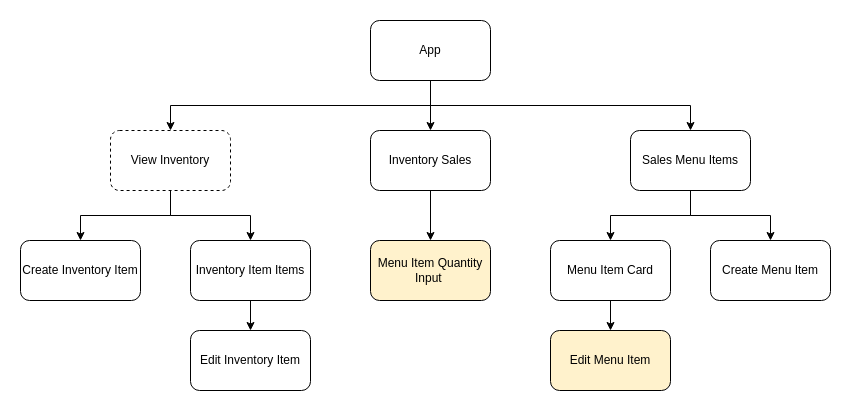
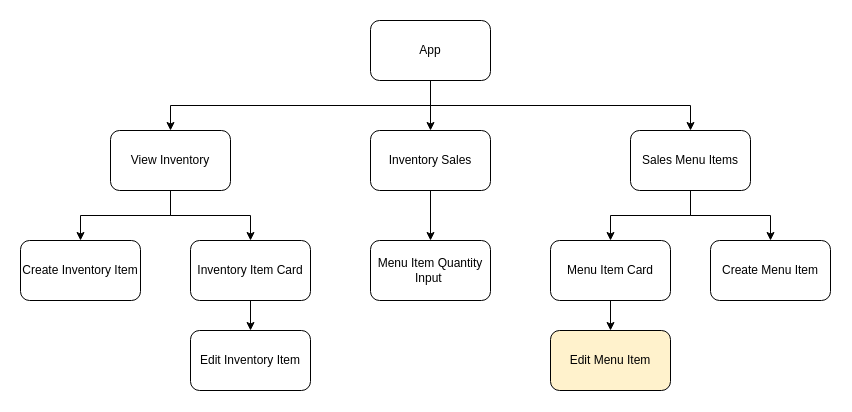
node "View Inventory": style dashed -> solid
node "Inventory Item Items": label "Inventory Item Items" -> "Inventory Item Card"
node "Menu Item Quantity Input": fillcolor #fff2cc -> #ffffff
